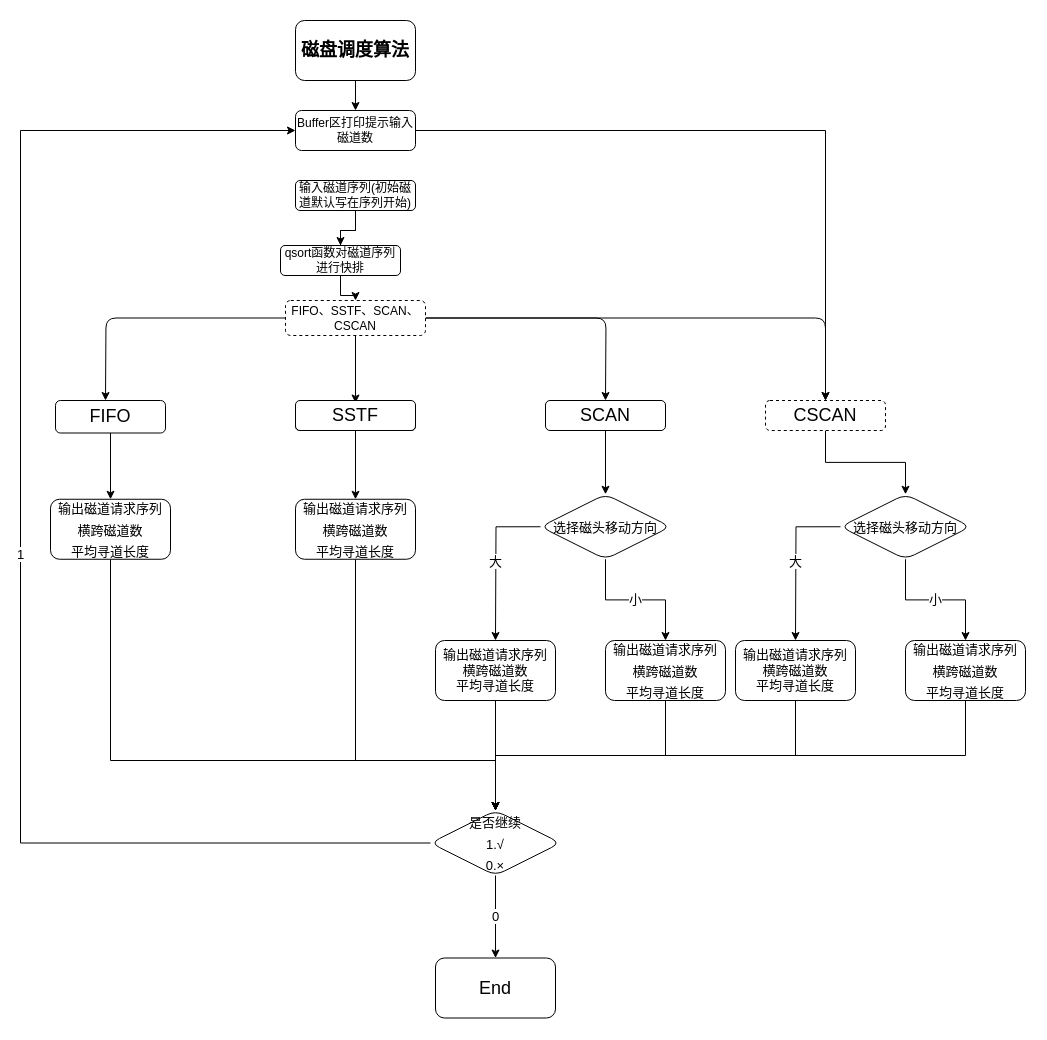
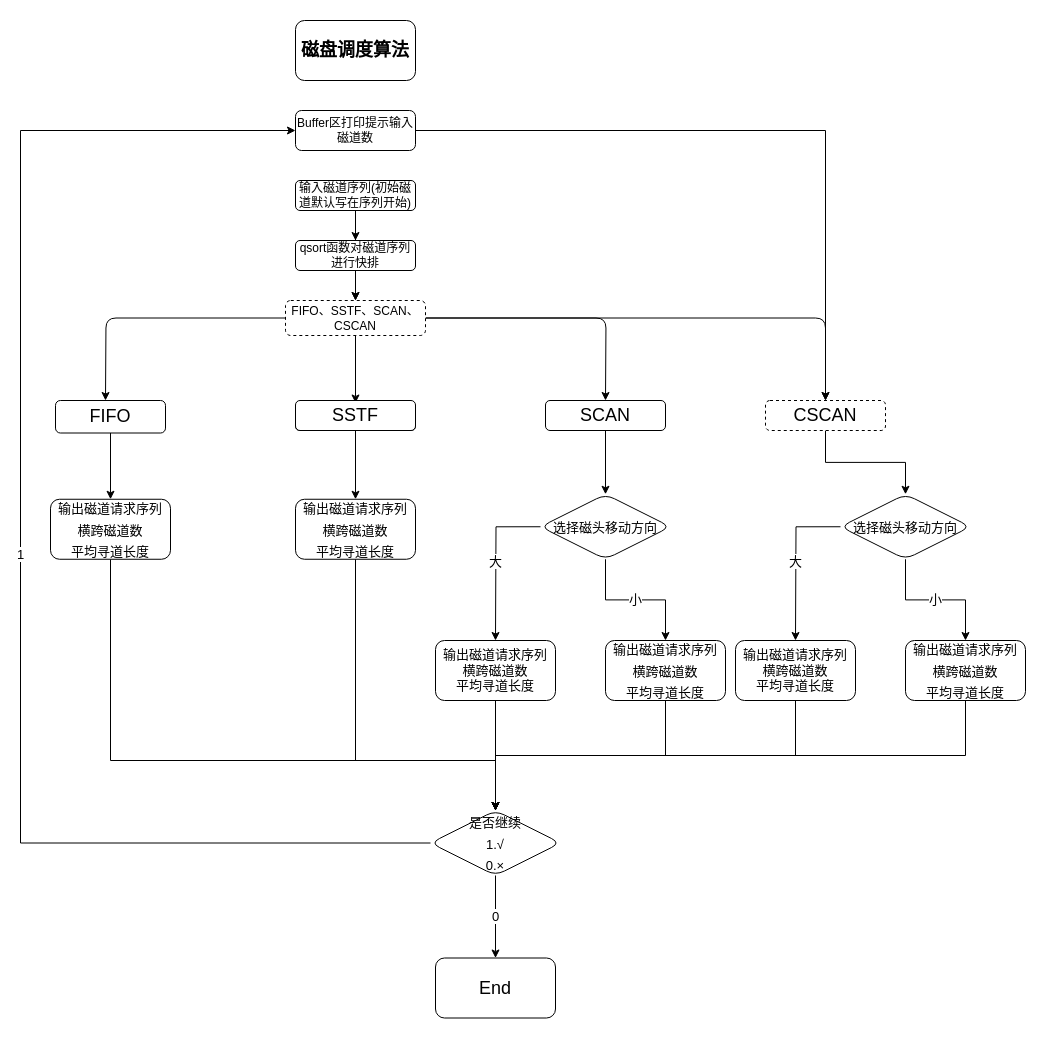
edge "磁盘调度算法" -> "Buffer区打印提示输入磁道数": removed
edge "输入磁道序列(初始磁道默认写在序列开始)" -> "FIFO、SSTF、SCAN、CSCAN": added
node "qsort函数对磁道序列进行快排": moved (341, 261) -> (356, 256)
